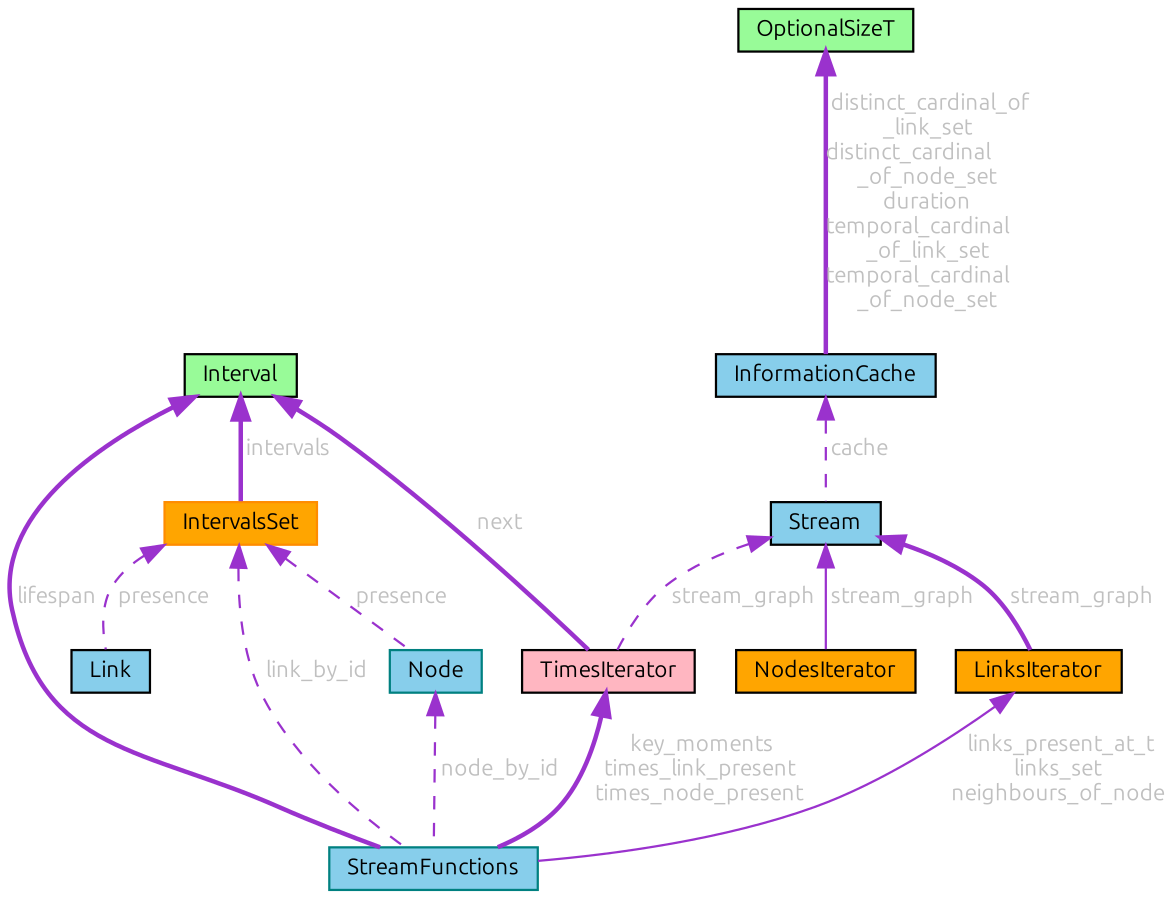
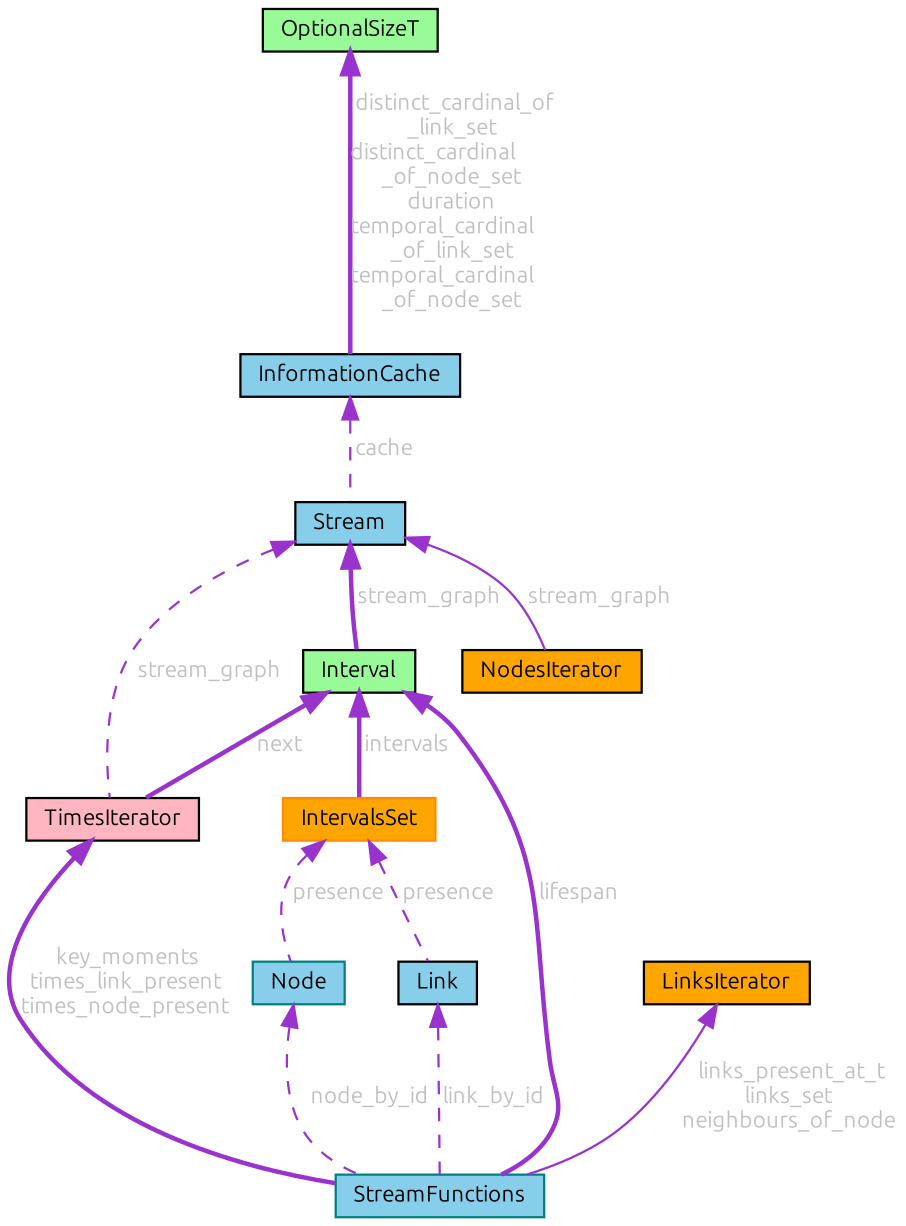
edge "LinksIterator" -> "Stream": now "Interval" -> "Stream"
edge "StreamFunctions" -> "IntervalsSet": now "StreamFunctions" -> "Link"
